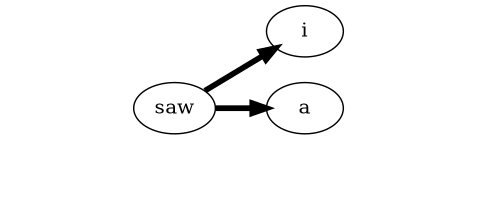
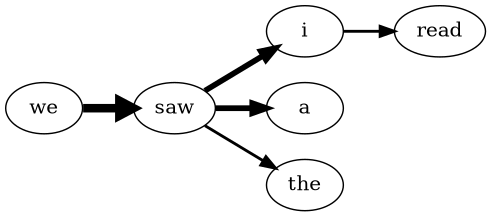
node "read": added
node "we": added
node "the": added
